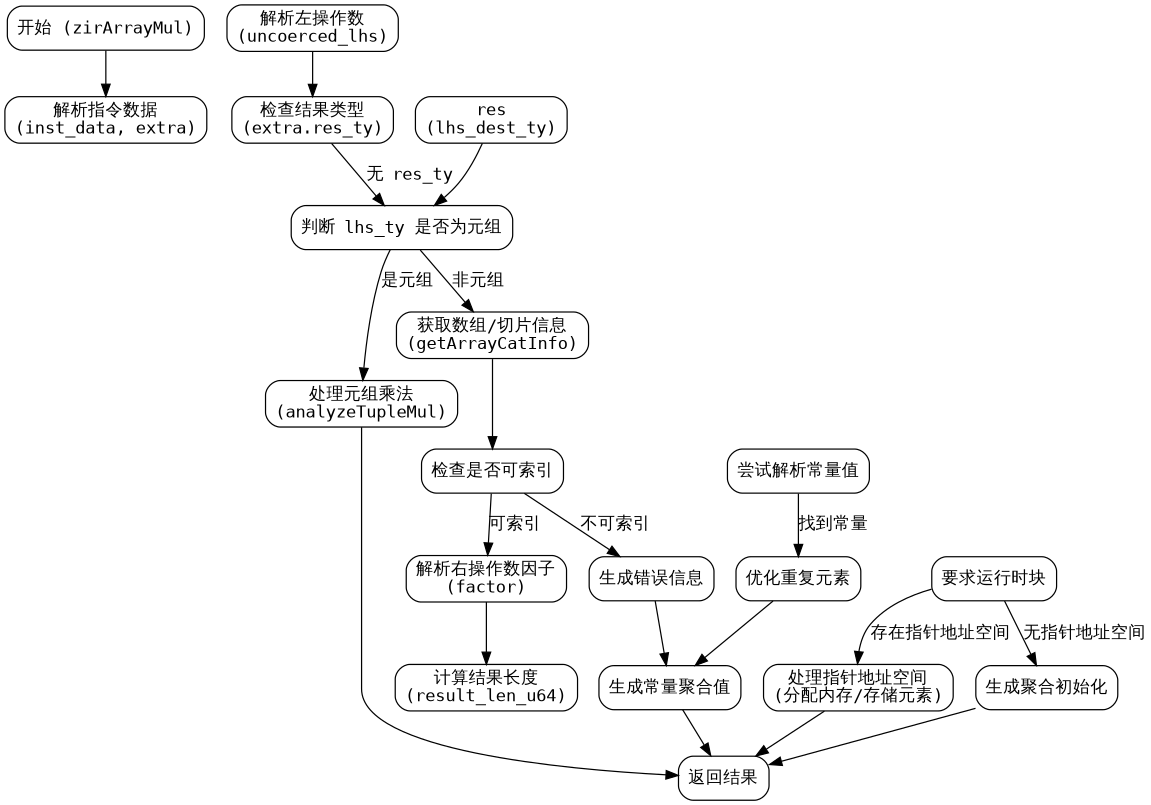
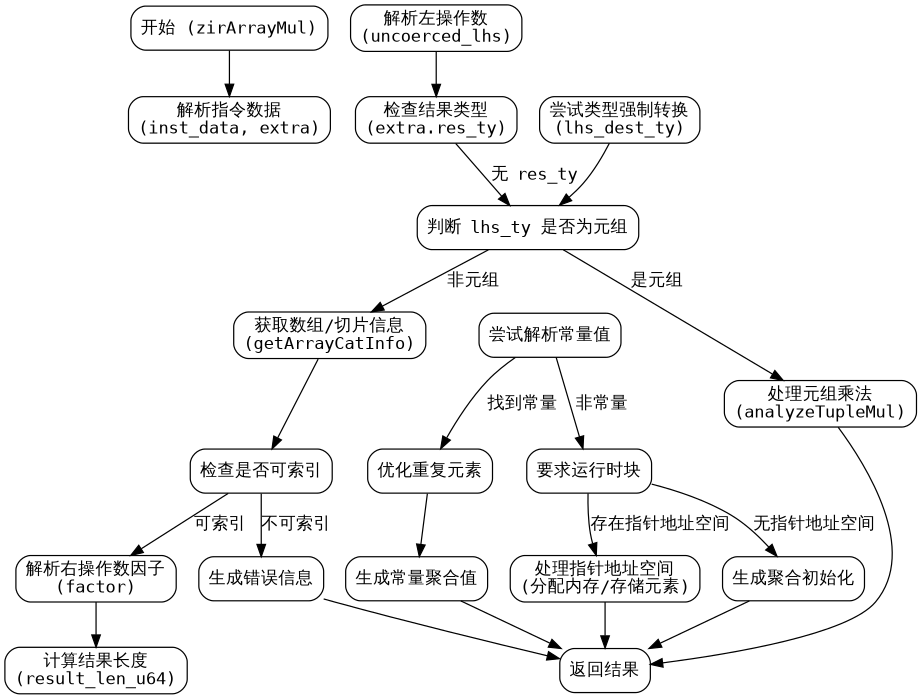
node "res (lhs_dest_ty)": label "res (lhs_dest_ty)" -> "尝试类型强制转换 (lhs_dest_ty)"
edge "尝试解析常量值" -> "要求运行时块": added, label "非常量"
edge "生成错误信息" -> "生成常量聚合值": now "生成错误信息" -> "返回结果"
